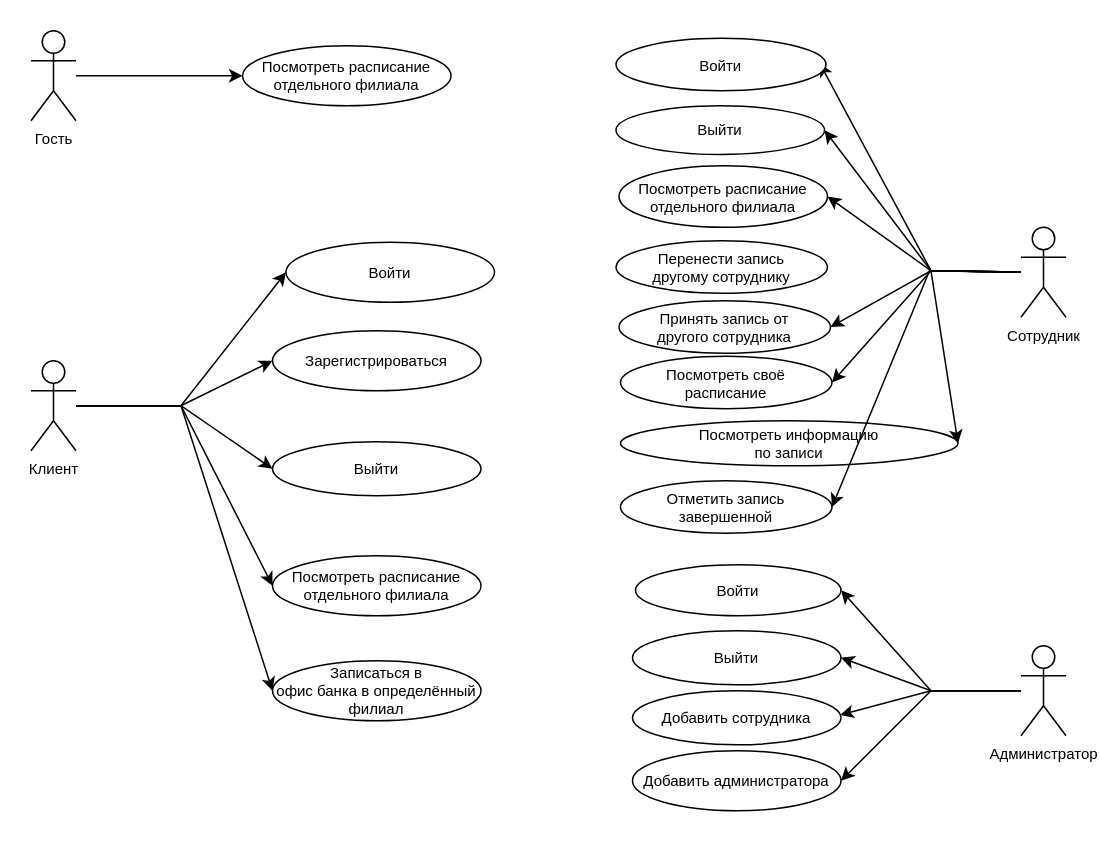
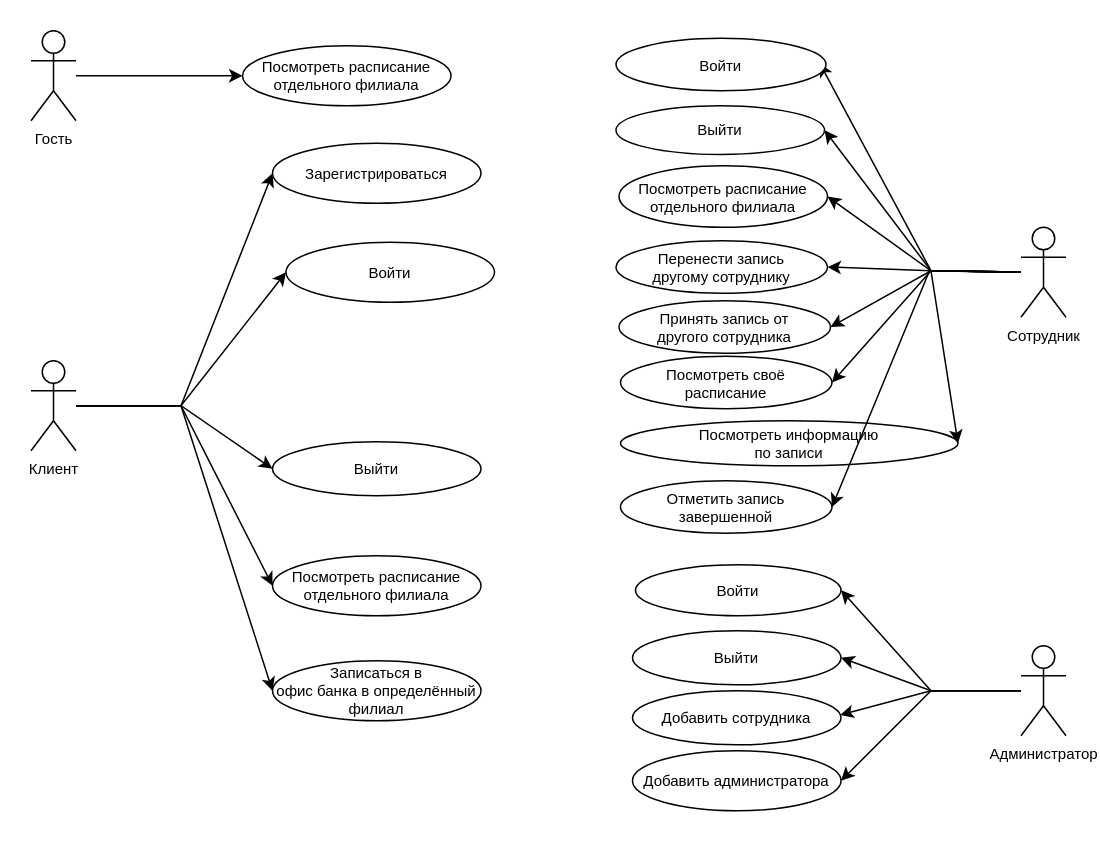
edge "Сотрудник" -> "Перенести запись другому сотруднику": added
node "Зарегистрироваться": moved (377, 361) -> (377, 173)
